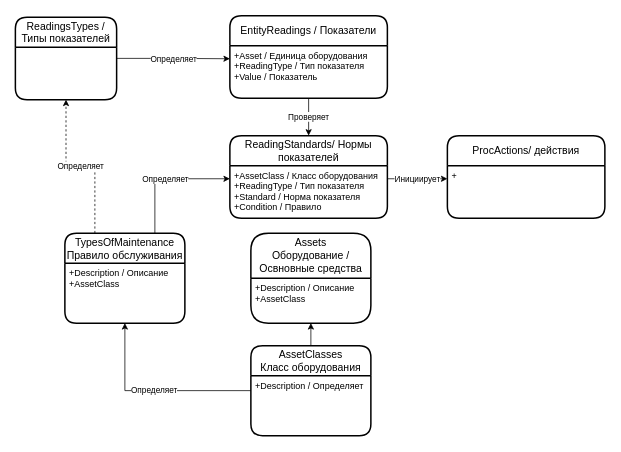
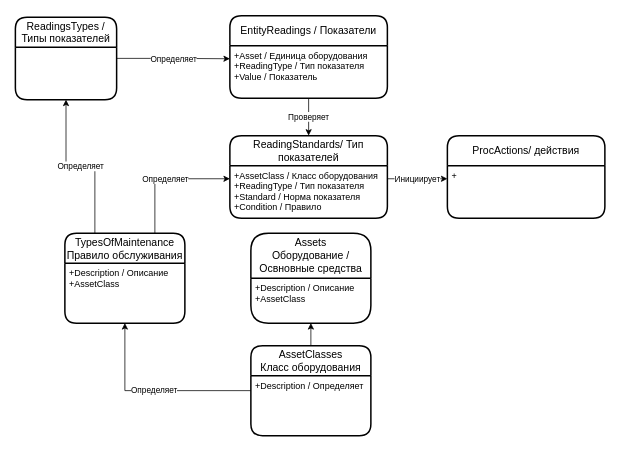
node "ReadingStandards/ Нормы показателей": label "ReadingStandards/ Нормы показателей" -> "ReadingStandards/ Тип показателей"
edge "TypesOfMaintenance Правило обслуживания" -> "ReadingsTypes / Типы показателей": style dashed -> solid
